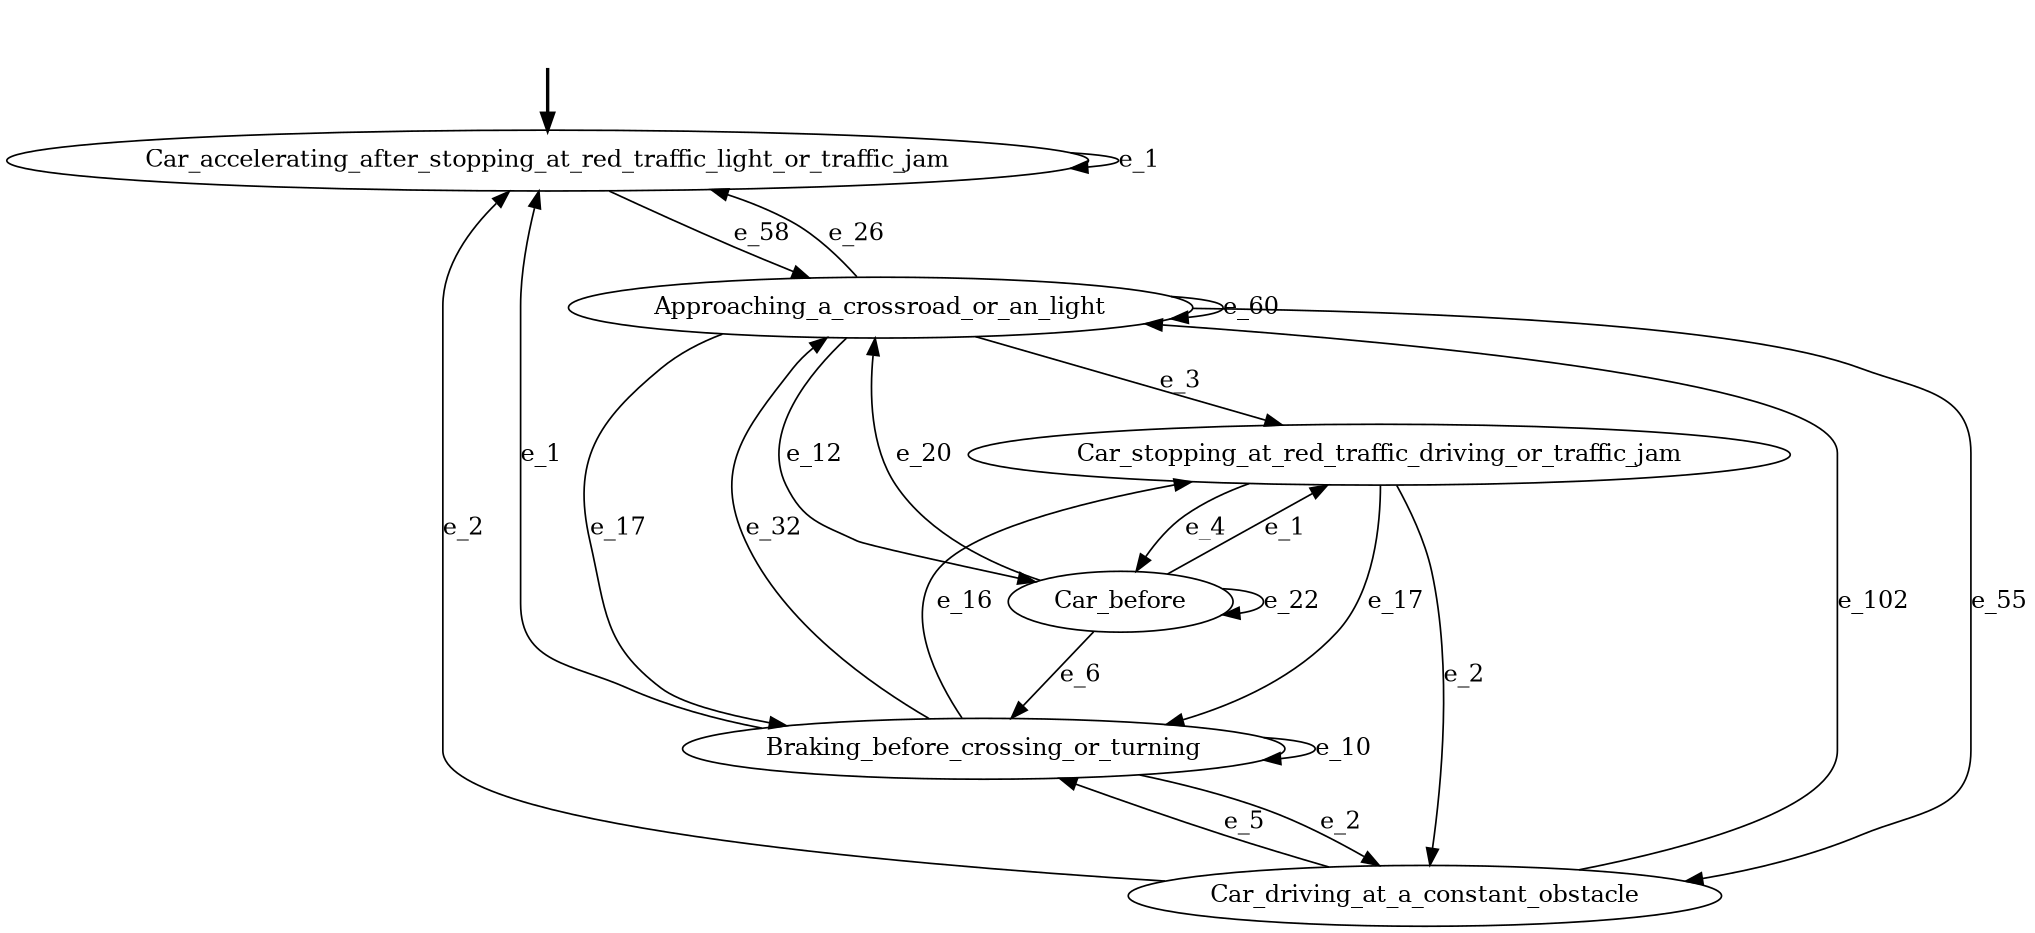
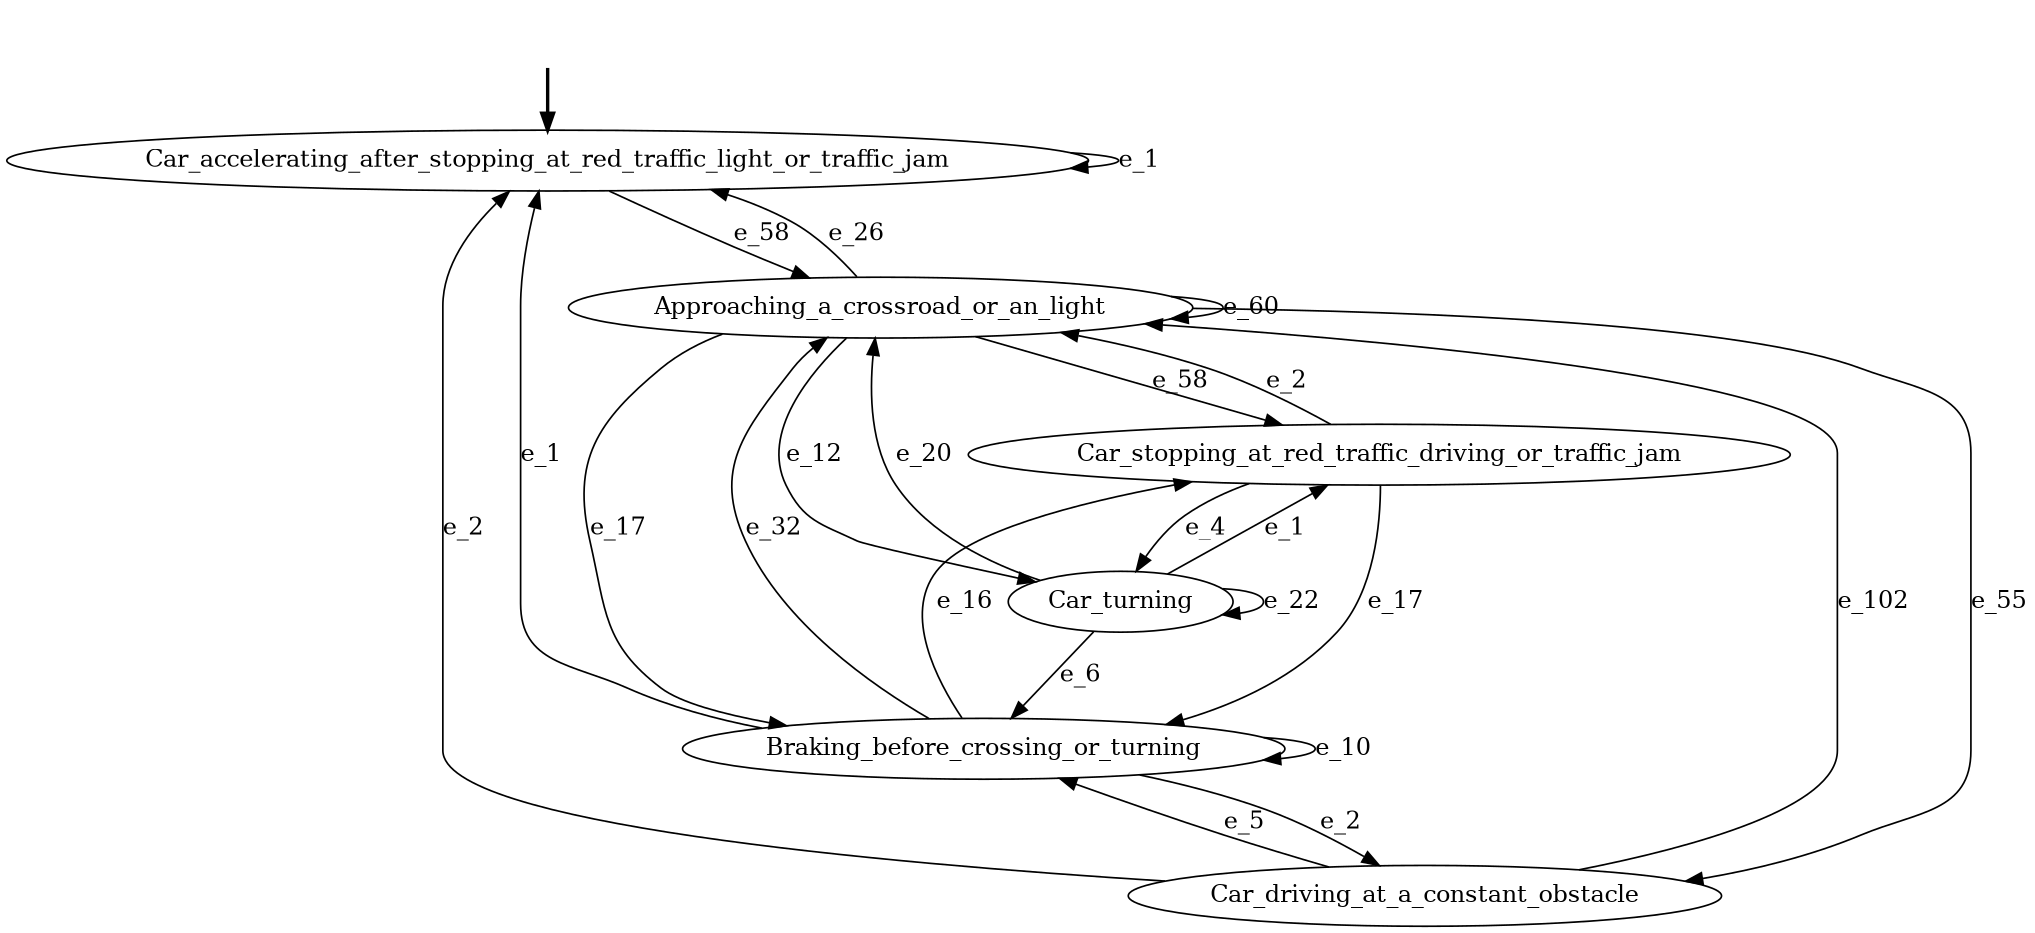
edge "Approaching_a_crossroad_or_an_light" -> "Car_stopping_at_red_traffic_driving_or_traffic_jam": label "e_3" -> "e_58"
node "Car_before": label "Car_before" -> "Car_turning"
edge "Car_stopping_at_red_traffic_driving_or_traffic_jam" -> "Car_driving_at_a_constant_obstacle": now "Car_stopping_at_red_traffic_driving_or_traffic_jam" -> "Approaching_a_crossroad_or_an_light"
